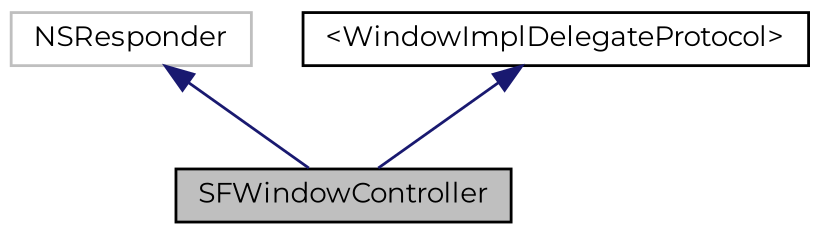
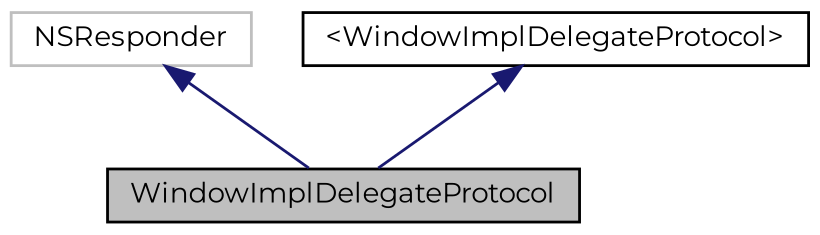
node "SFWindowController": label "SFWindowController" -> "WindowImplDelegateProtocol"
